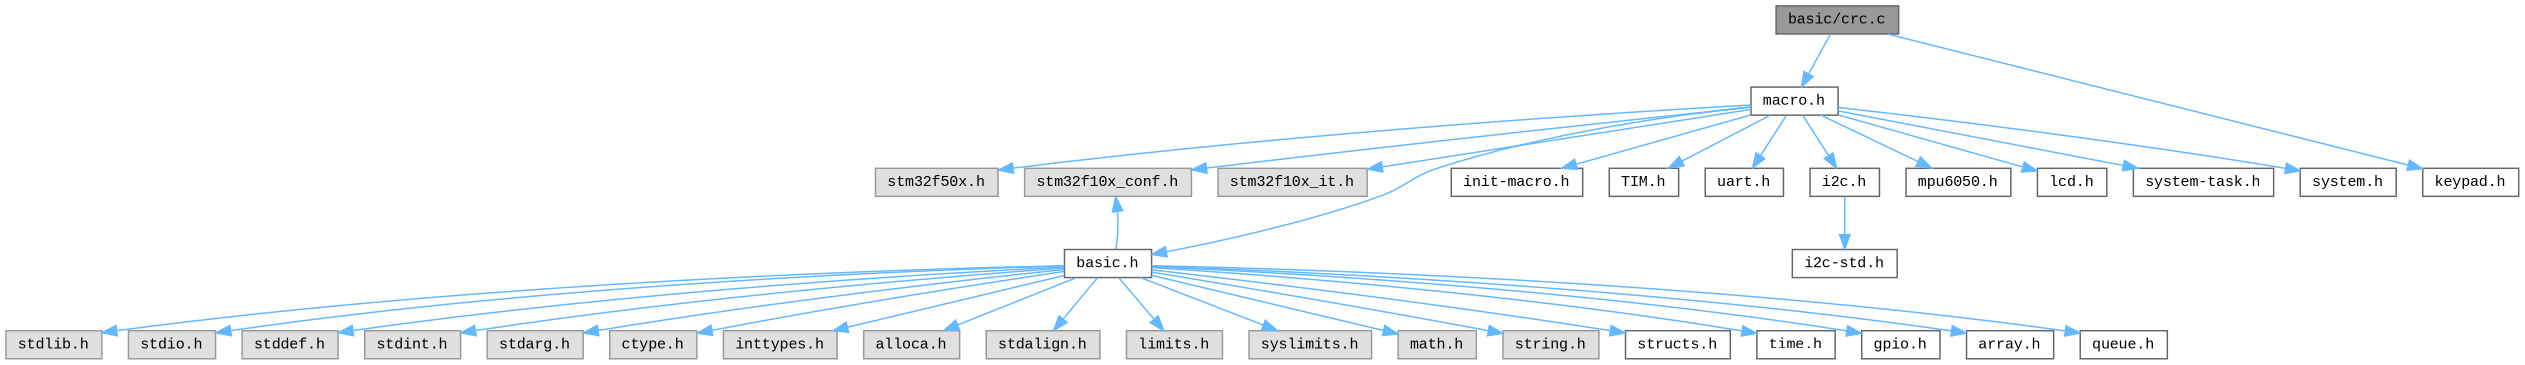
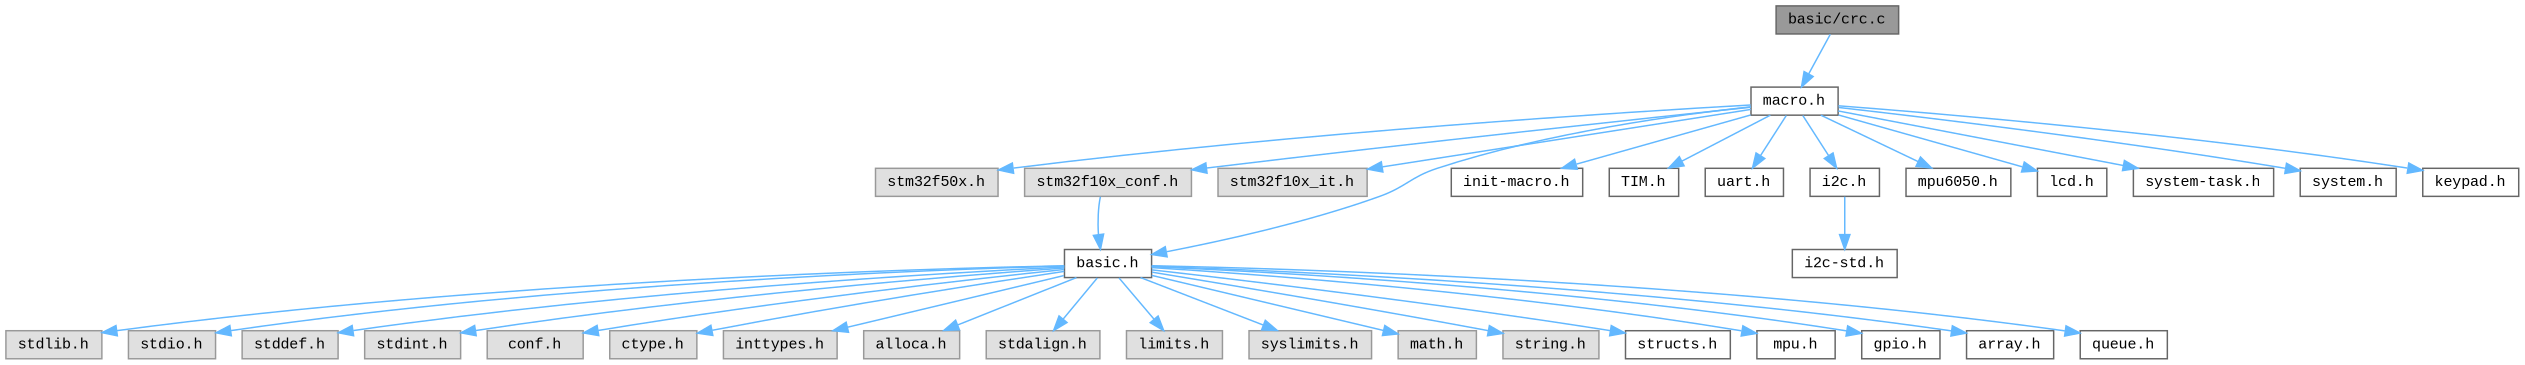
edge "basic/crc.c" -> "keypad.h": now "macro.h" -> "keypad.h"
edge "basic.h" -> "stm32f10x_conf.h": reversed
node "stdarg.h": label "stdarg.h" -> "conf.h"
node "time.h": label "time.h" -> "mpu.h"
